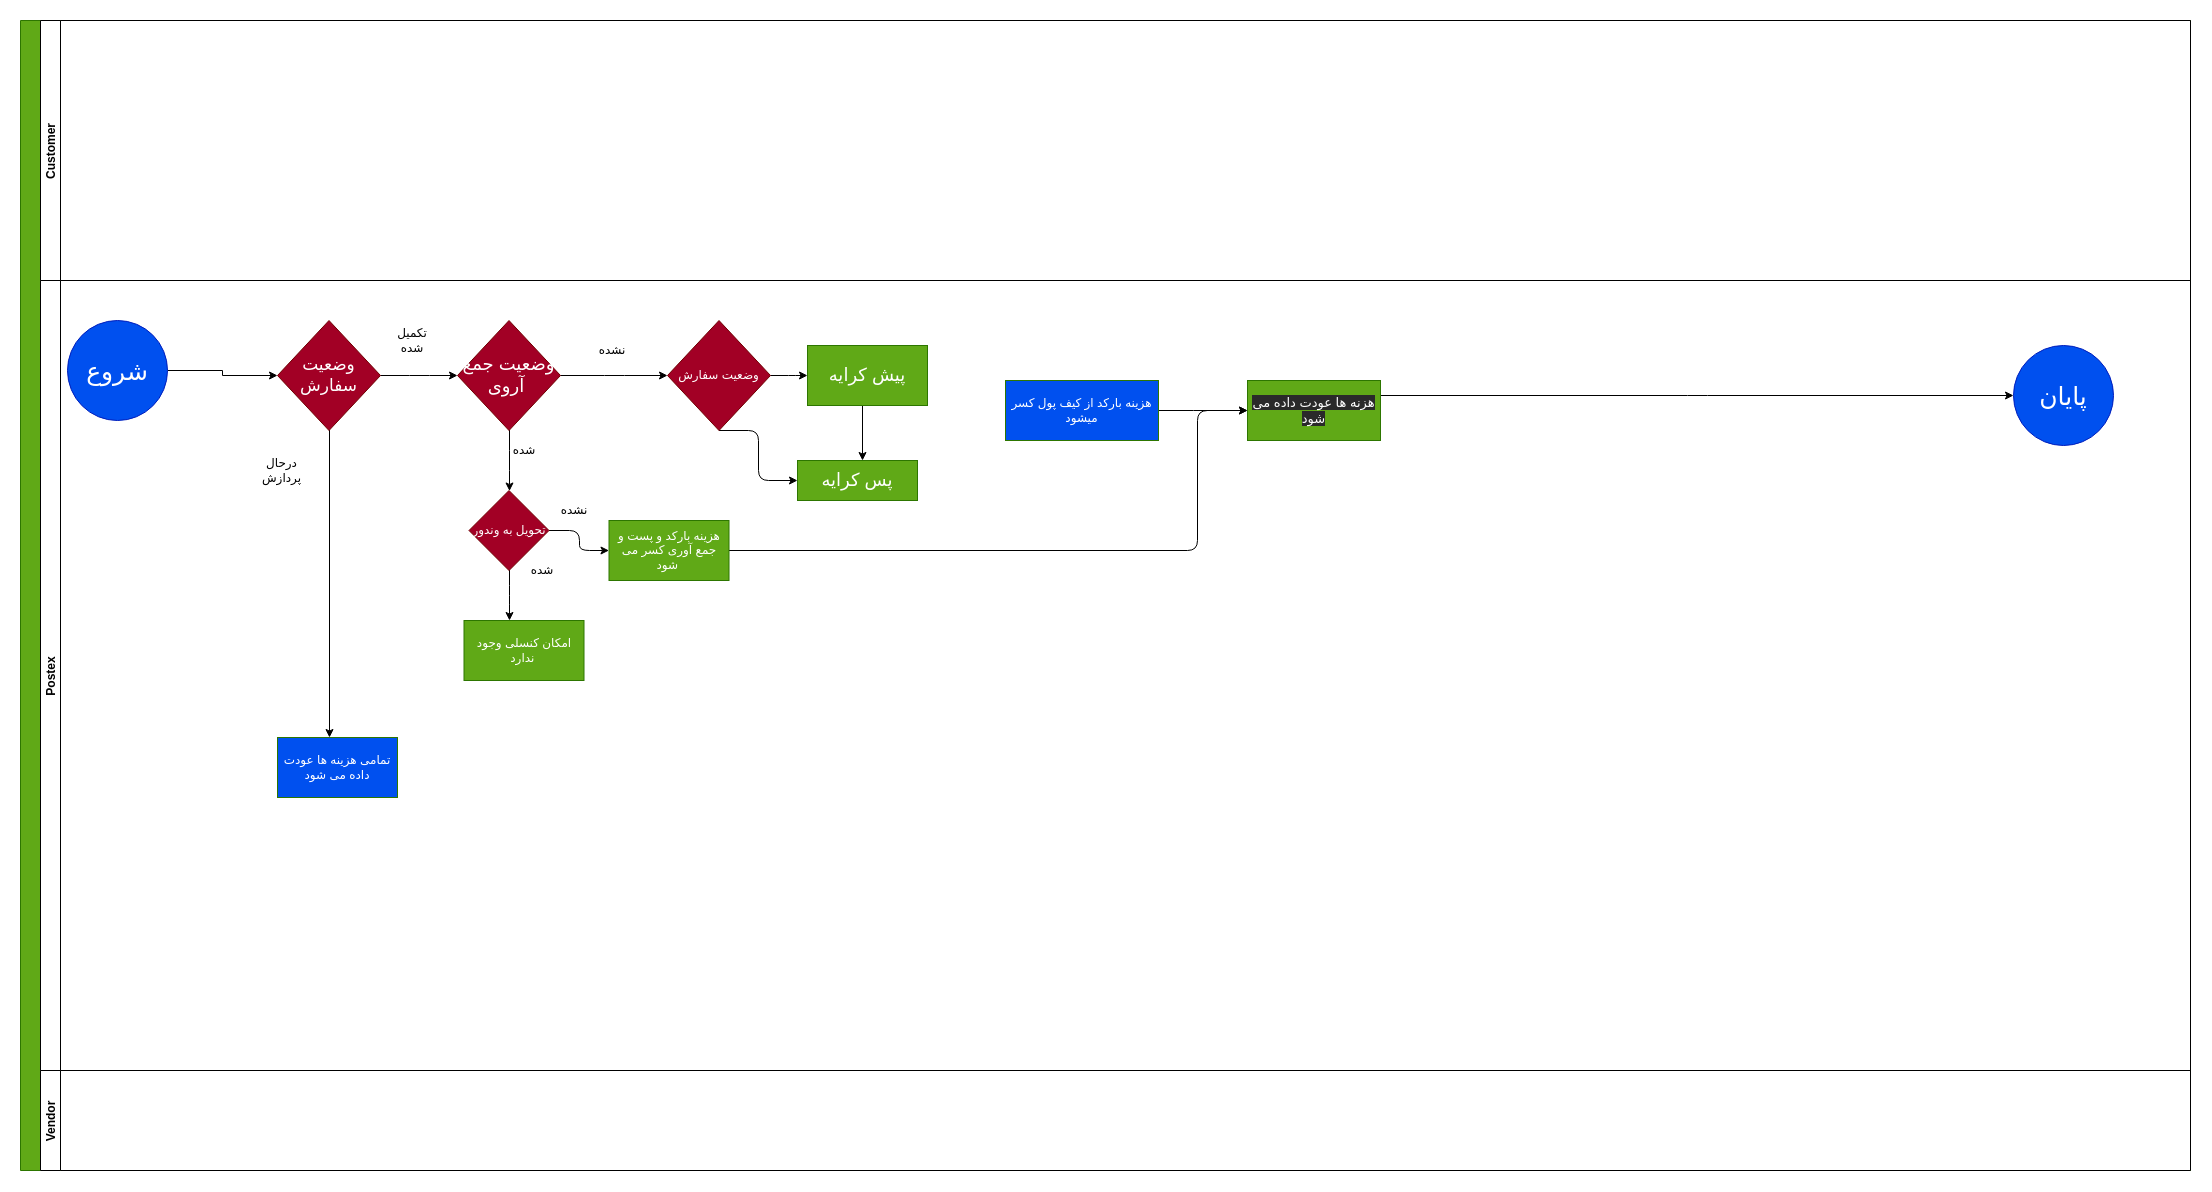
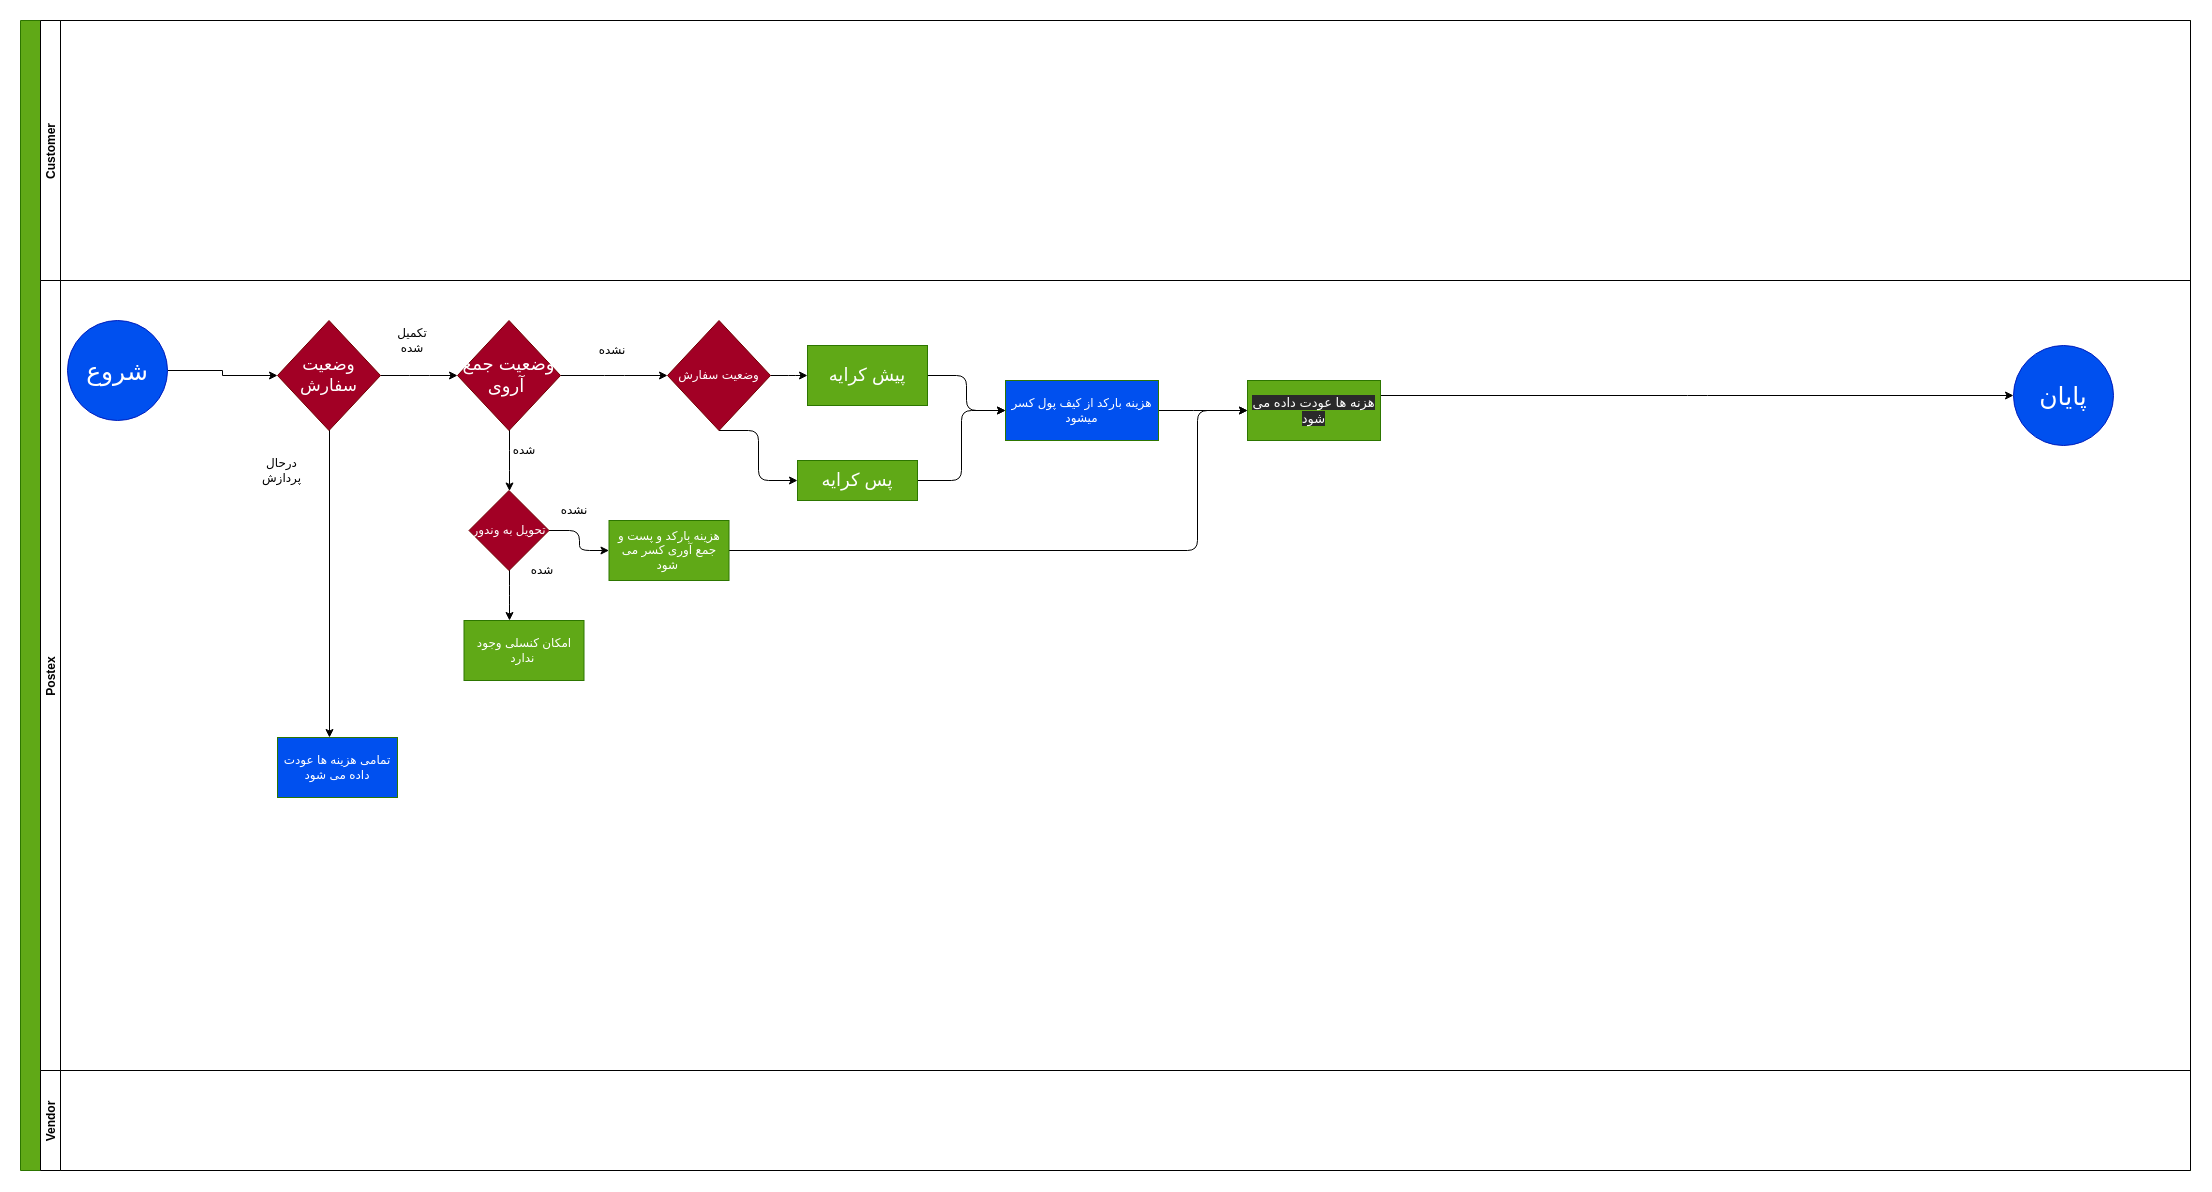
edge "پیش کرایه" -> "پس کرایه": now "پیش کرایه" -> "هزینه بارکد از کیف پول کسر میشود"
edge "پس کرایه" -> "هزینه بارکد از کیف پول کسر میشود": added
